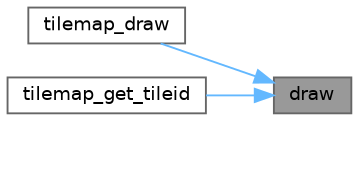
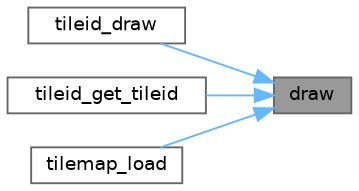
node "tilemap_draw": label "tilemap_draw" -> "tileid_draw"
node "tilemap_get_tileid": label "tilemap_get_tileid" -> "tileid_get_tileid"
node "tilemap_load": added
